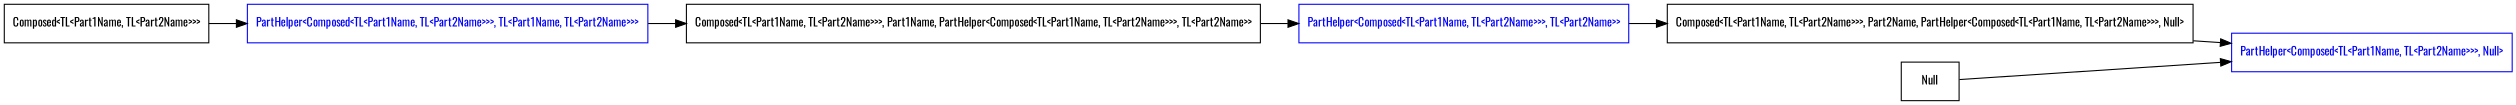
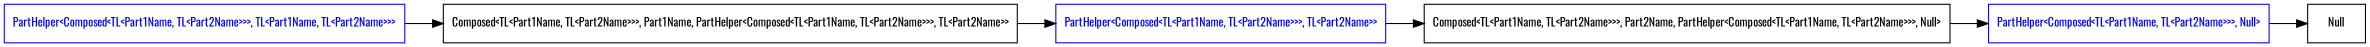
node "Composed<TL<Part1Name, TL<Part2Name>>>": removed
edge "Null" -> "PartHelper<Composed<TL<Part1Name, TL<Part2Name>>>, Null>": reversed
